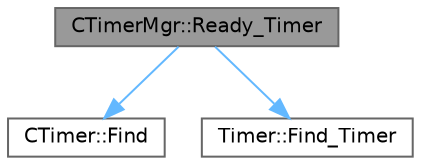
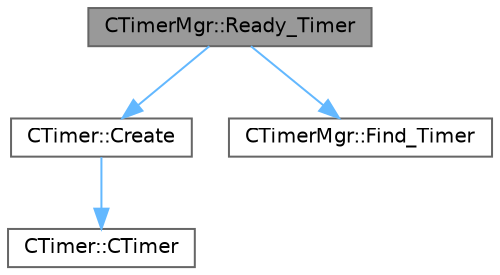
node "CTimer::Find": label "CTimer::Find" -> "CTimer::Create"
node "Timer::Find_Timer": label "Timer::Find_Timer" -> "CTimerMgr::Find_Timer"
node "CTimer::CTimer": added
